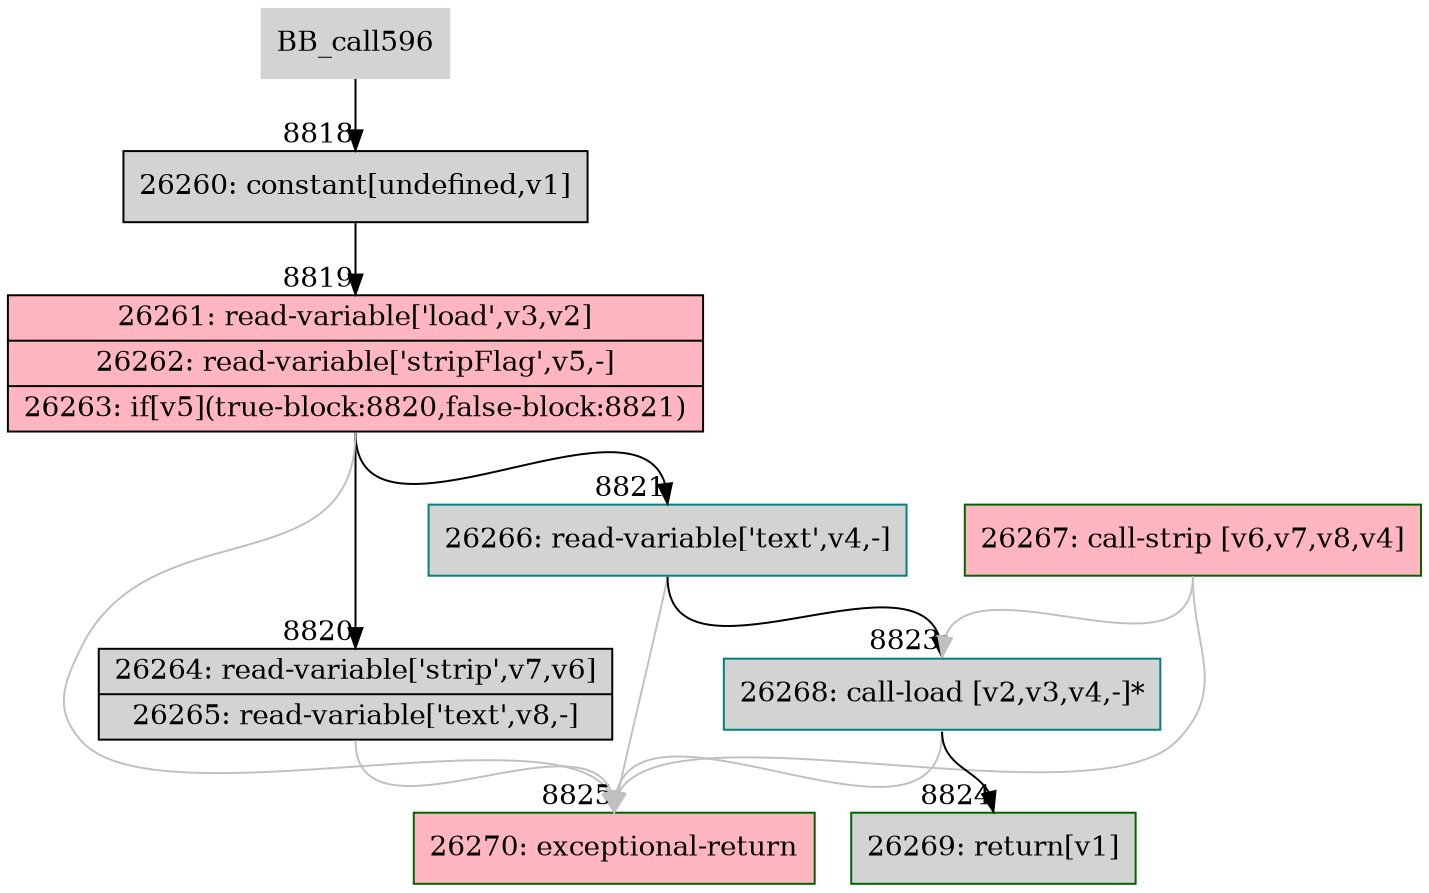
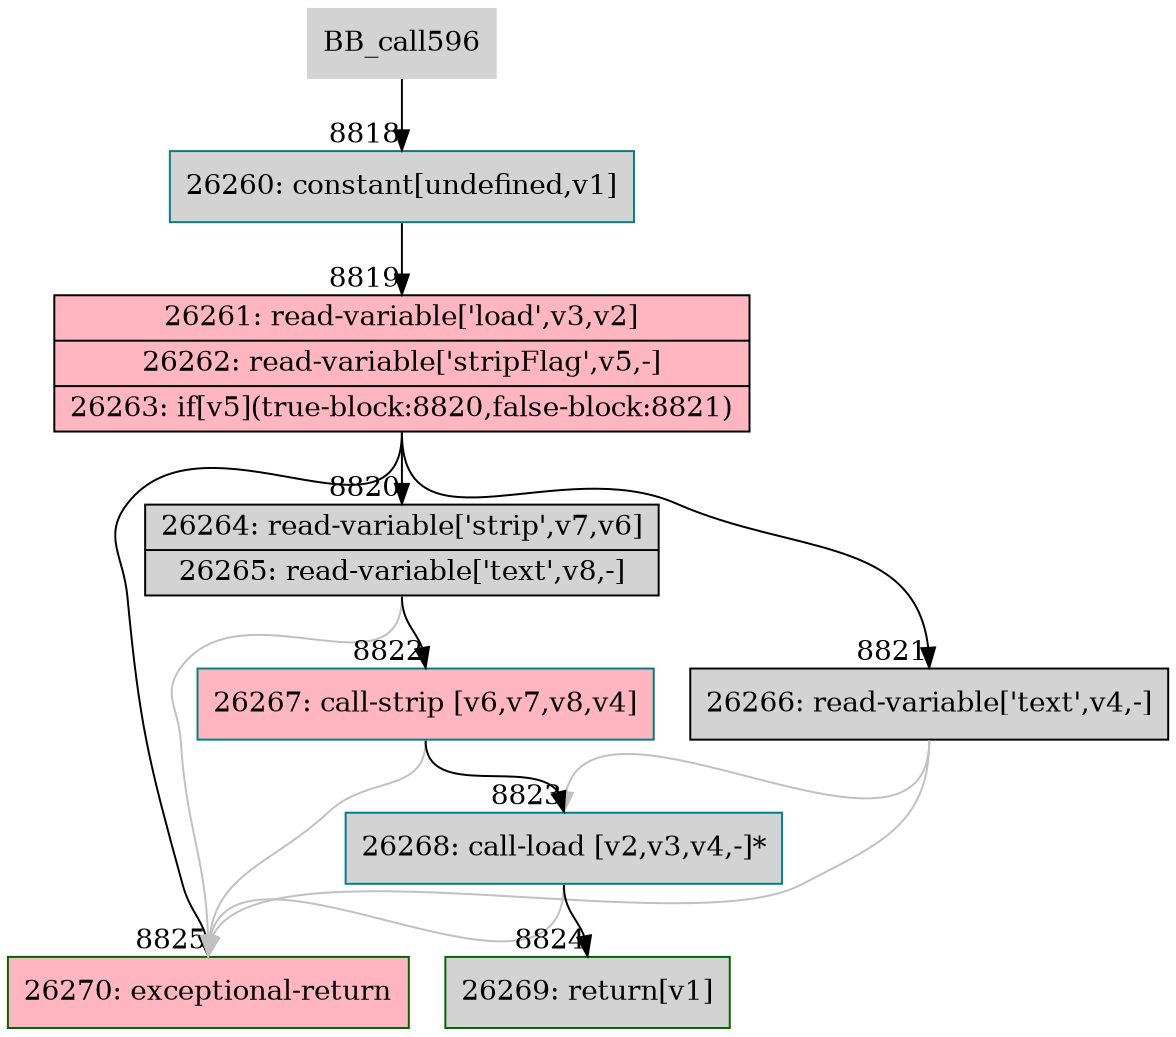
node "26260: constant[undefined,v1]": color black -> teal
node "26266: read-variable['text',v4,-]": color teal -> black
node "26267: call-strip [v6,v7,v8,v4]": color darkgreen -> teal
edge "26266: read-variable['text',v4,-]" -> "26268: call-load [v2,v3,v4,-]*": color black -> gray
edge "26267: call-strip [v6,v7,v8,v4]" -> "26268: call-load [v2,v3,v4,-]*": color gray -> black
edge "26264: read-variable['strip',v7,v6]" -> "26267: call-strip [v6,v7,v8,v4]": added
edge "26261: read-variable['load',v3,v2]" -> "26270: exceptional-return": color gray -> black
